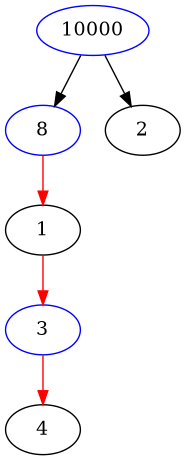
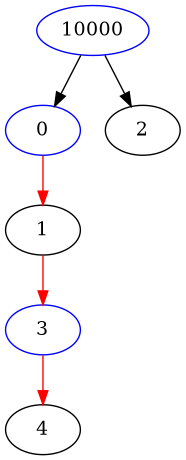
node "8": label "8" -> "0"
